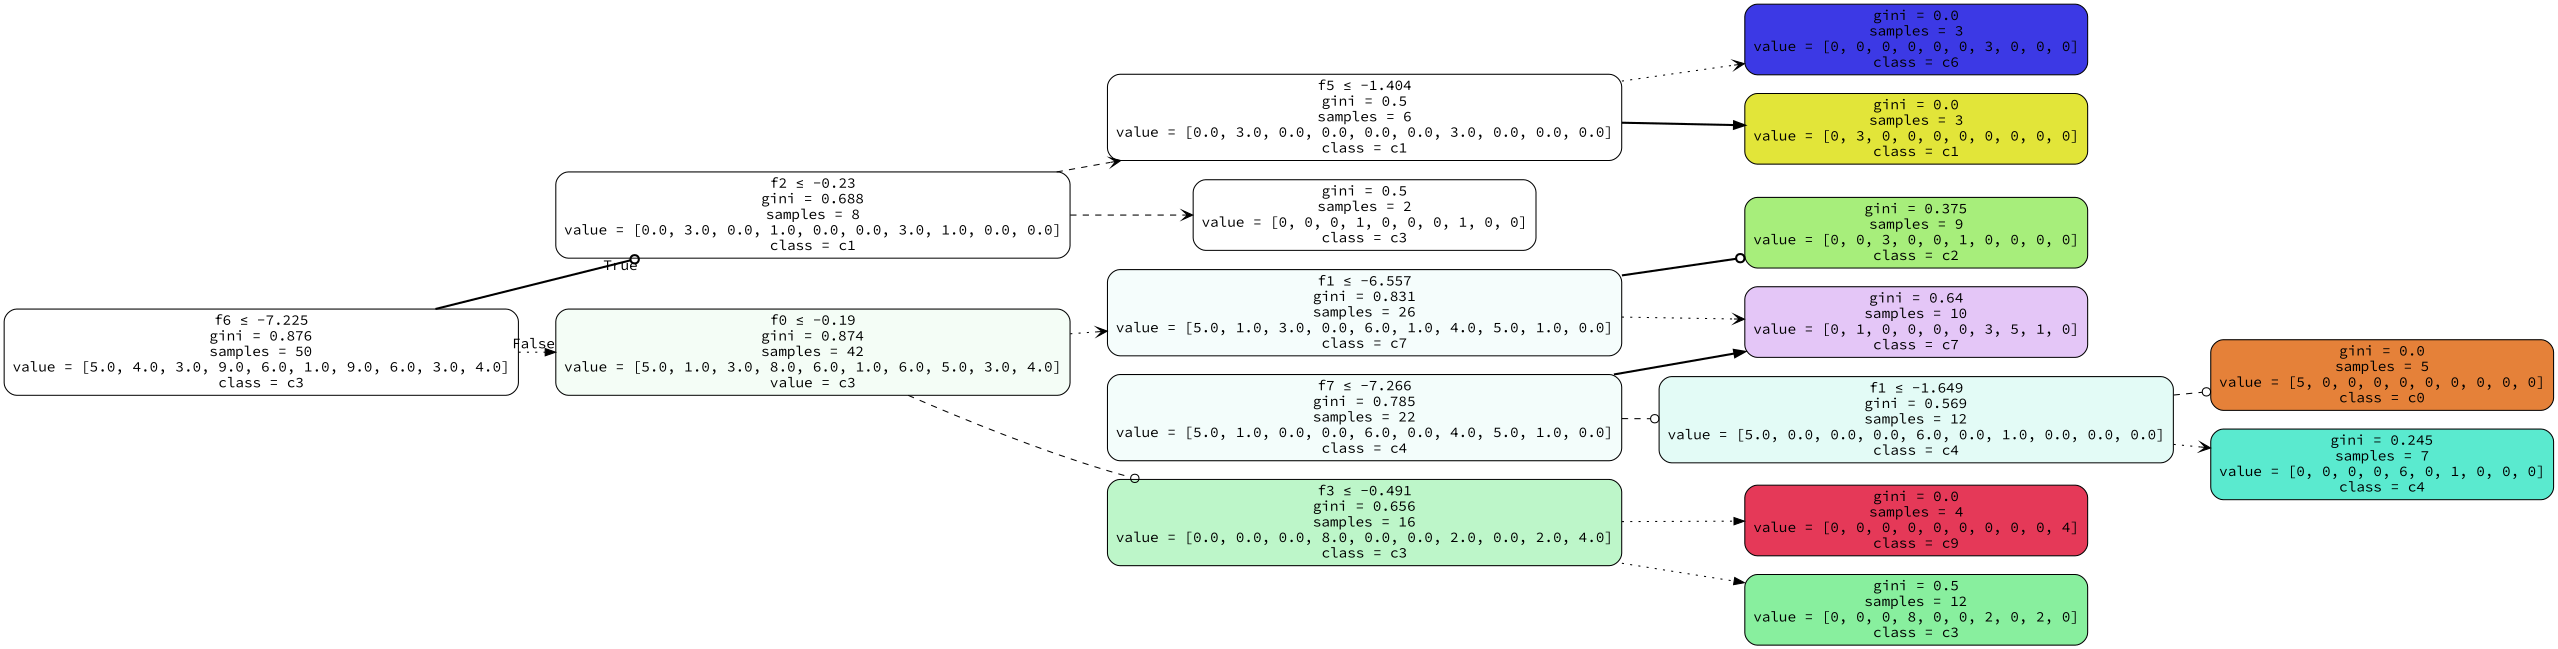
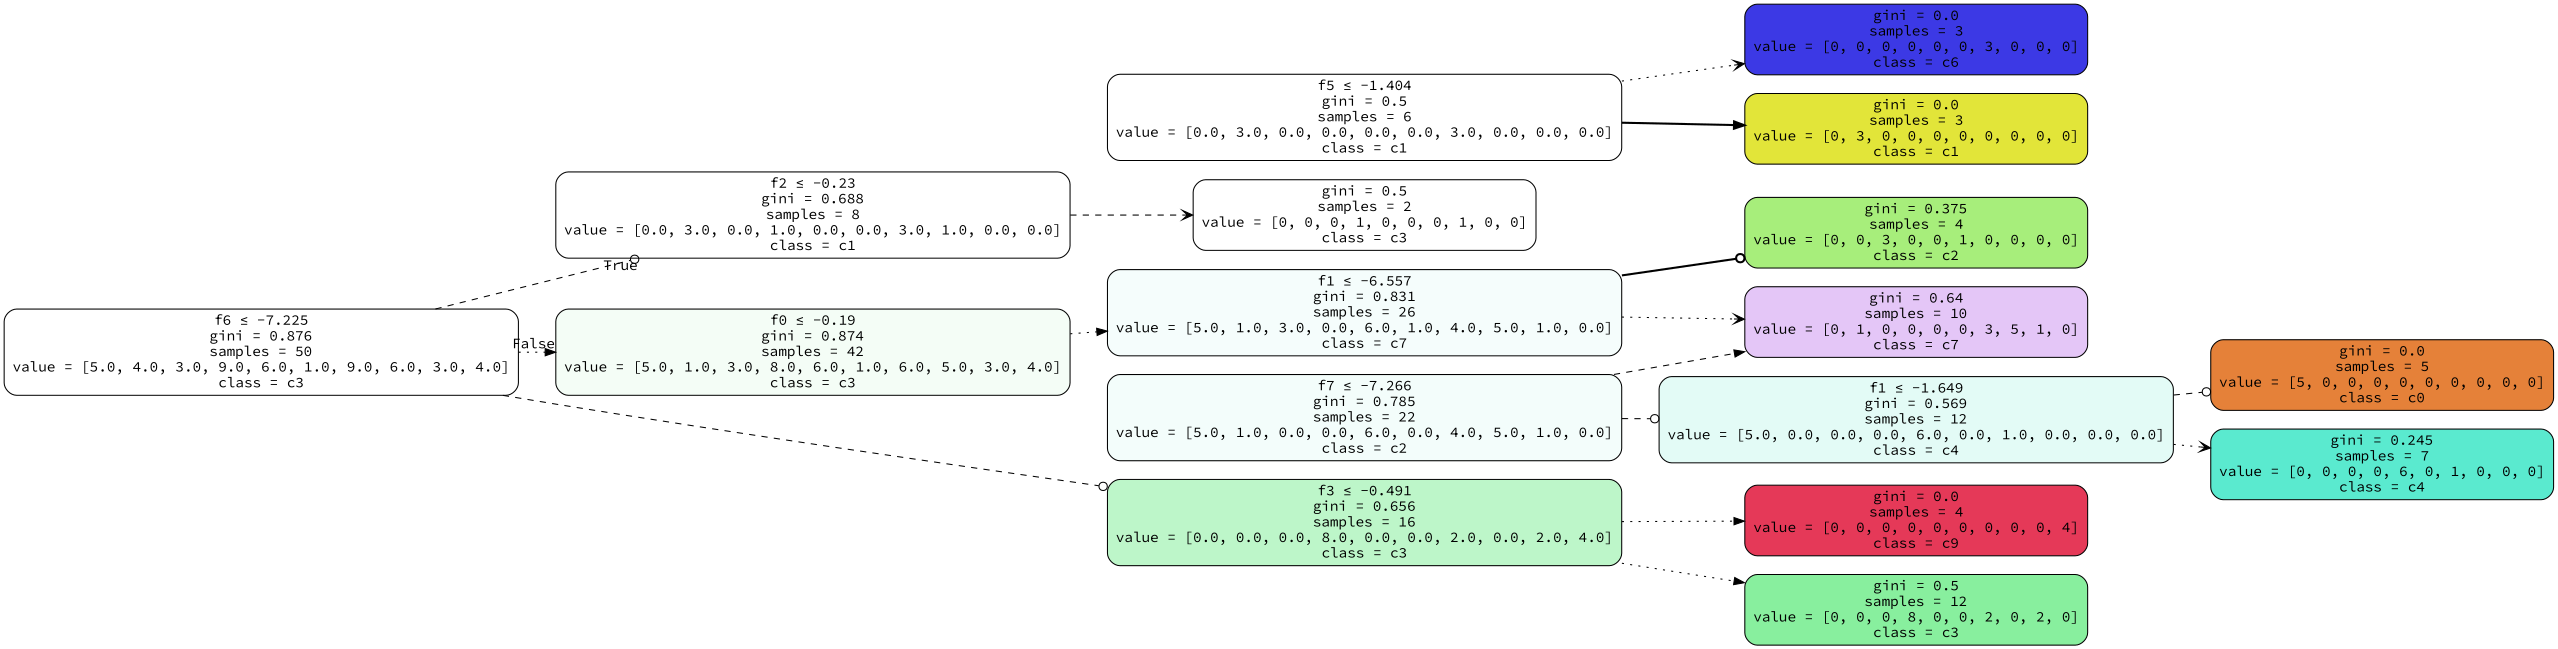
edge "f2 ≤ -0.23" -> "f5 ≤ -1.404": removed
node "gini = 0.375": text "samples = 9" -> "samples = 4"
edge "f6 ≤ -7.225" -> "f2 ≤ -0.23": style bold -> dashed
edge "f0 ≤ -0.19" -> "f1 ≤ -6.557": arrowhead vee -> normal
edge "f7 ≤ -7.266" -> "gini = 0.64": style bold -> dashed
node "f0 ≤ -0.19": text "value = c3" -> "class = c3"
edge "f0 ≤ -0.19" -> "f3 ≤ -0.491": now "f6 ≤ -7.225" -> "f3 ≤ -0.491"
node "f7 ≤ -7.266": text "class = c4" -> "class = c2"
